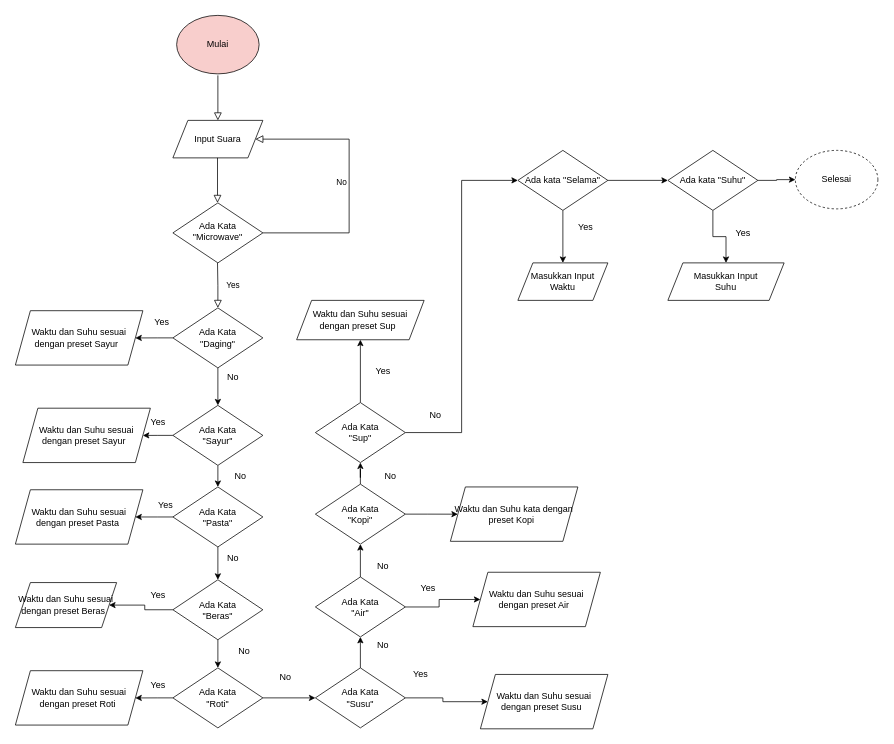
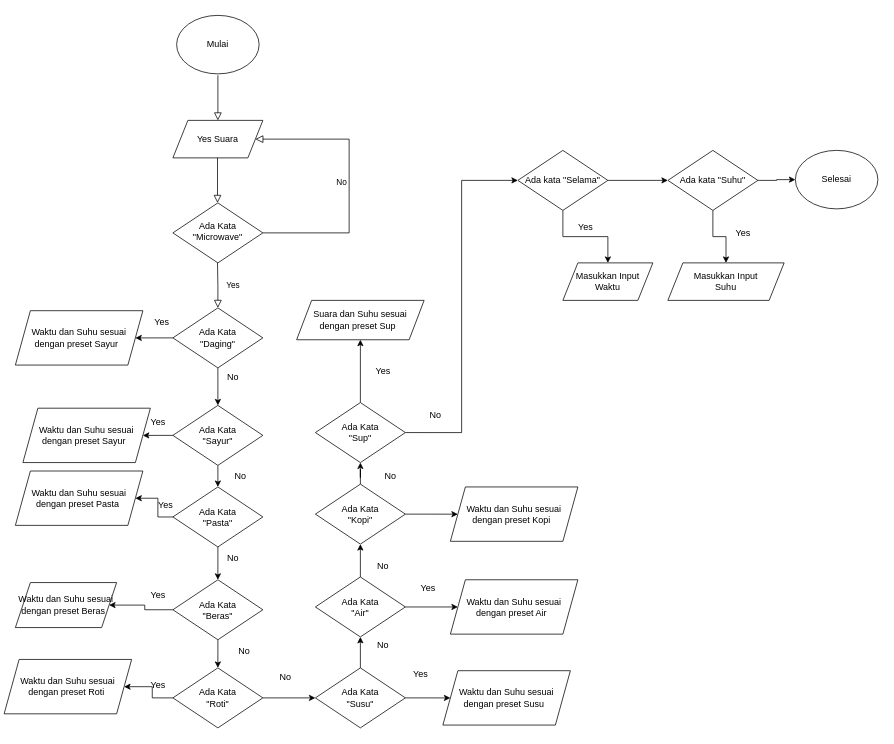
node "Mulai": fillcolor #f8cecc -> #ffffff
node "Input Suara": label "Input Suara" -> "Yes Suara"
node "Selesai": style dashed -> solid
node "Masukkan Input Waktu": moved (563, 282) -> (608, 282)
node "Waktu dan Suhu sesuai dengan preset Sup": label "Waktu dan Suhu sesuai dengan preset Sup" -> "Suara dan Suhu sesuai dengan preset Sup"
node "Waktu dan Suhu kata dengan preset Kopi": label "Waktu dan Suhu kata dengan preset Kopi" -> "Waktu dan Suhu sesuai dengan preset Kopi"
node "Waktu dan Suhu sesuai dengan preset Pasta": moved (79, 517) -> (79, 498)
node "Waktu dan Suhu sesuai dengan preset Air": moved (537, 599) -> (514, 607)
node "Waktu dan Suhu sesuai dengan preset Roti": moved (79, 698) -> (68, 687)
node "Waktu dan Suhu sesuai dengan preset Susu": moved (544, 702) -> (507, 698)
